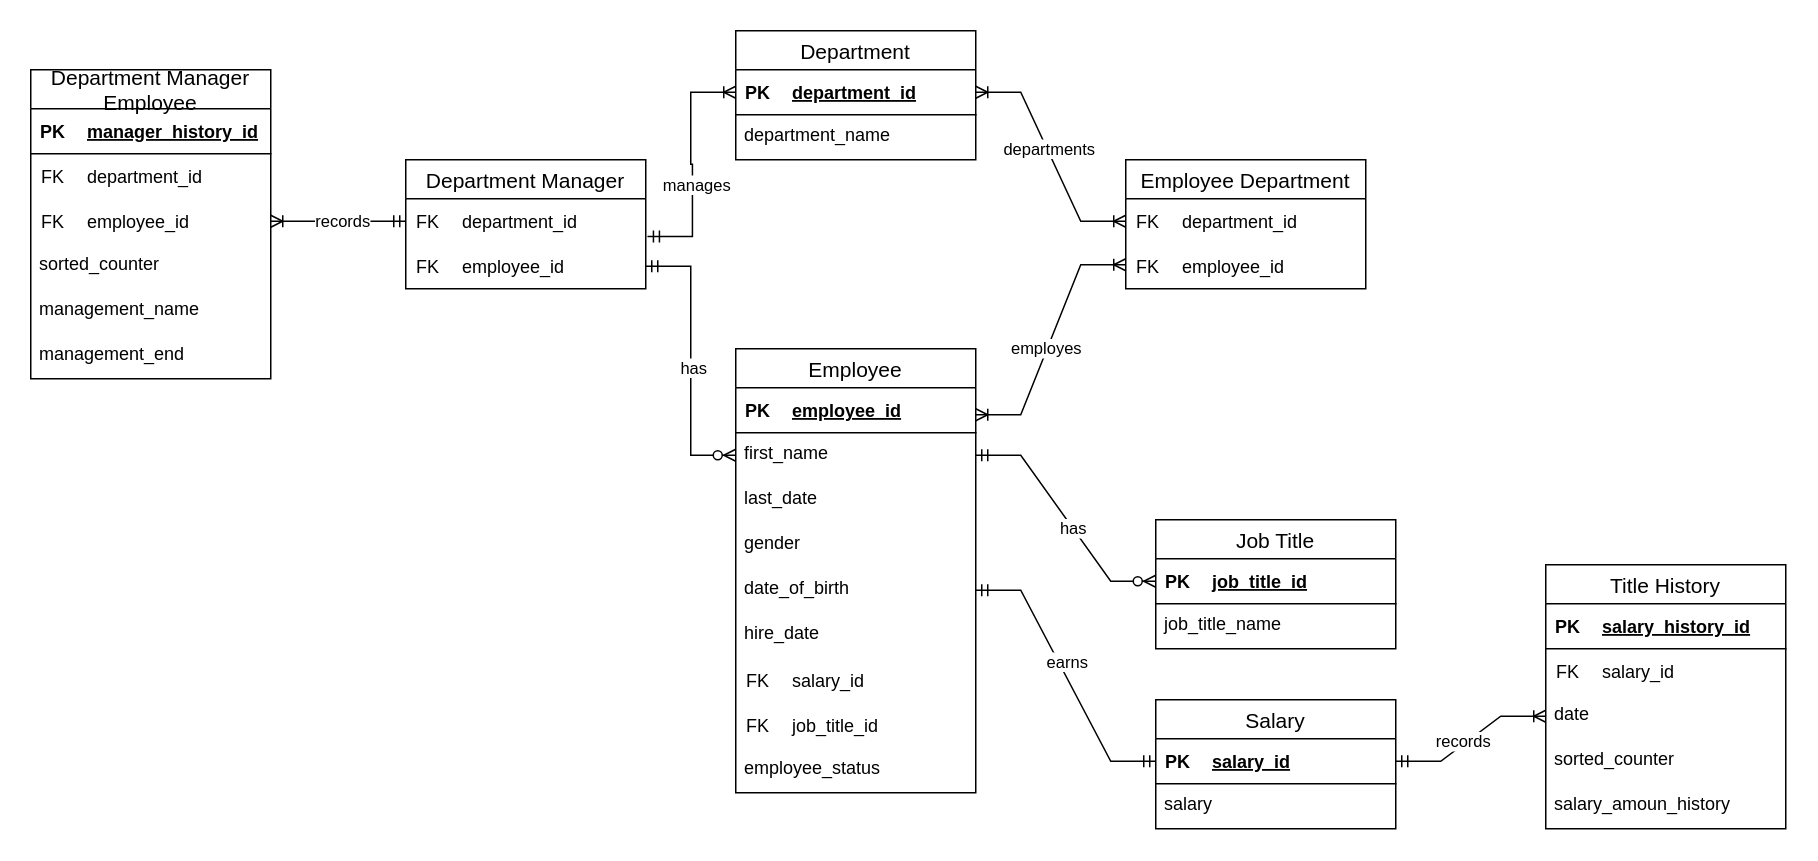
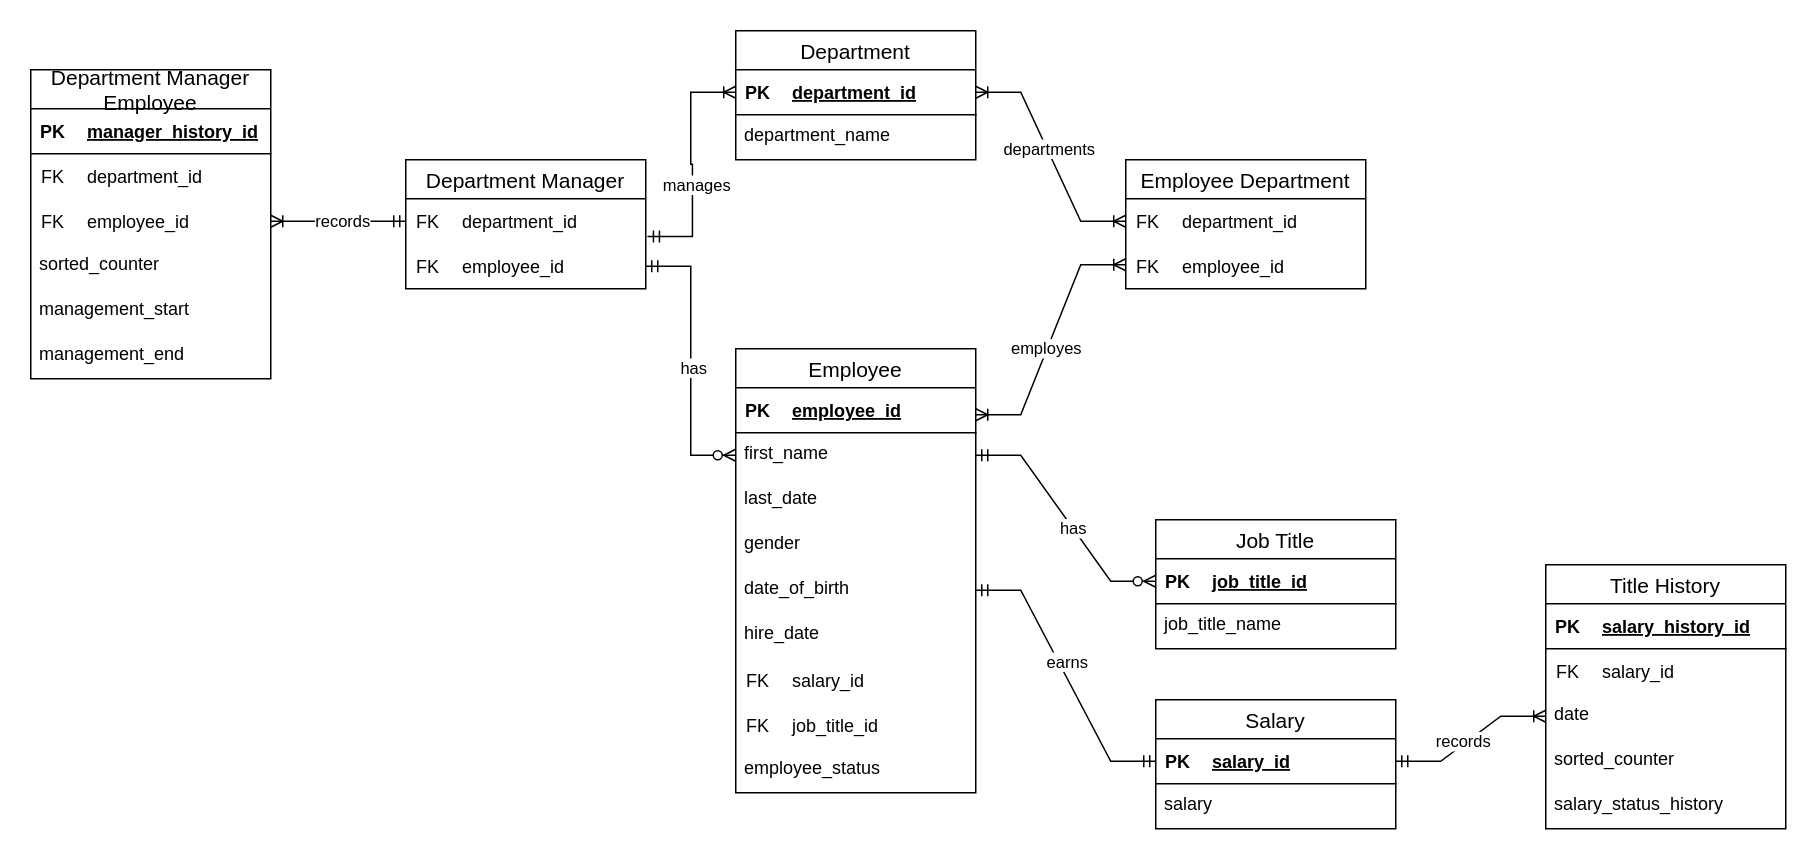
node "management_name": label "management_name" -> "management_start"
node "salary_amoun_history": label "salary_amoun_history" -> "salary_status_history"
